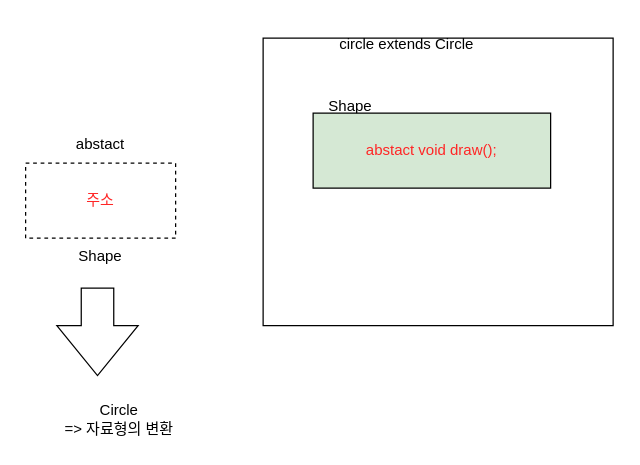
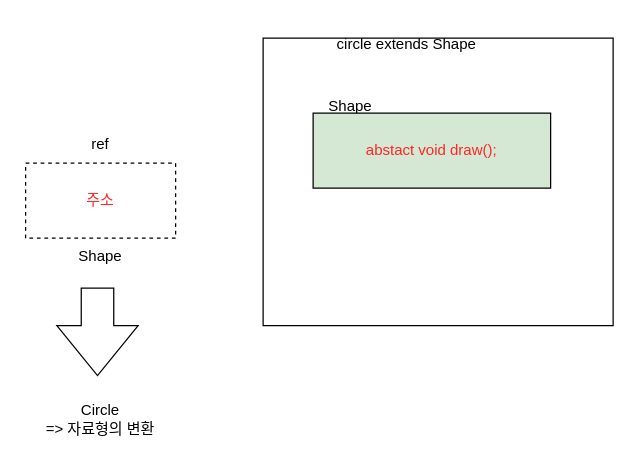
node "circle extends Circle": label "circle extends Circle" -> "circle extends Shape"
node "abstact": label "abstact" -> "ref"
node "Circle => 자료형의 변환": moved (119, 419) -> (101, 419)
